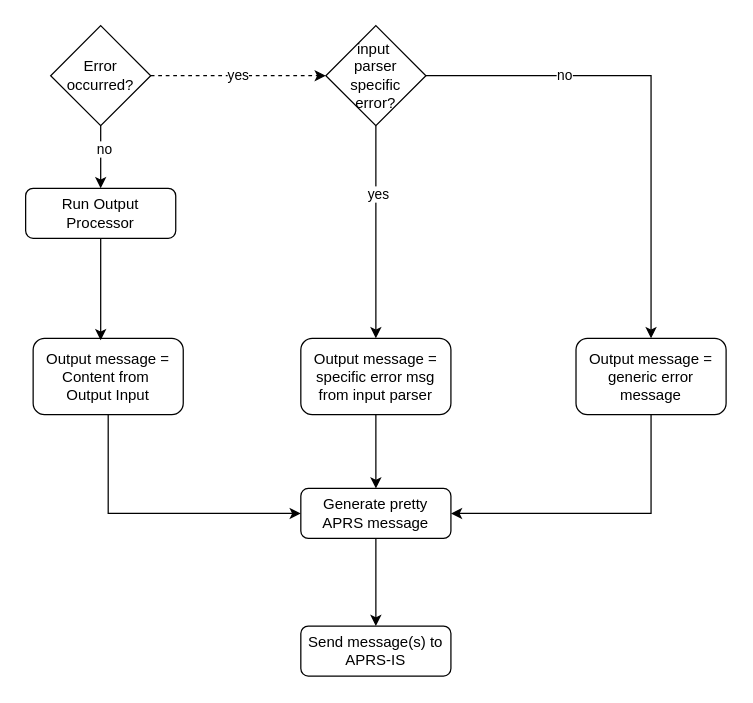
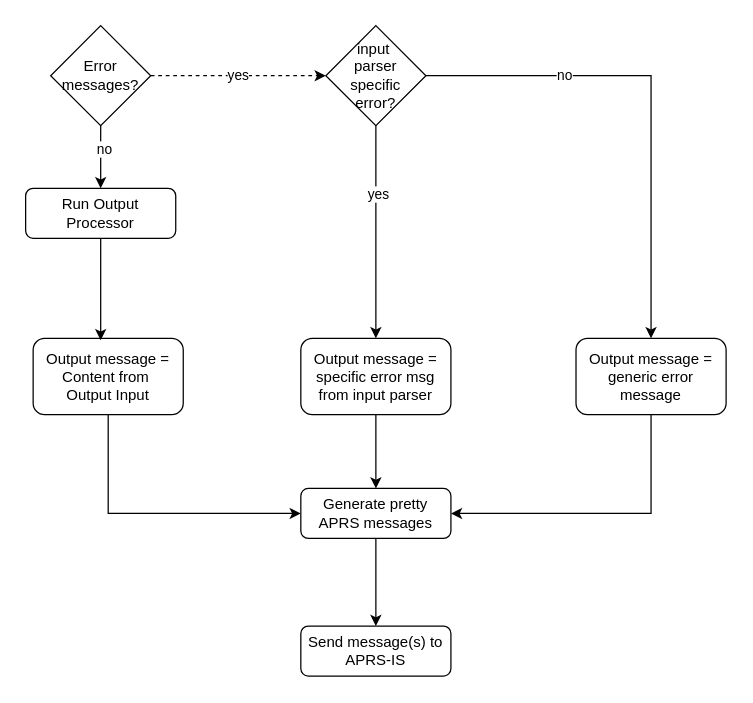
node "Error occurred?": label "Error occurred?" -> "Error messages?"
node "Generate pretty APRS message": label "Generate pretty APRS message" -> "Generate pretty APRS messages"
